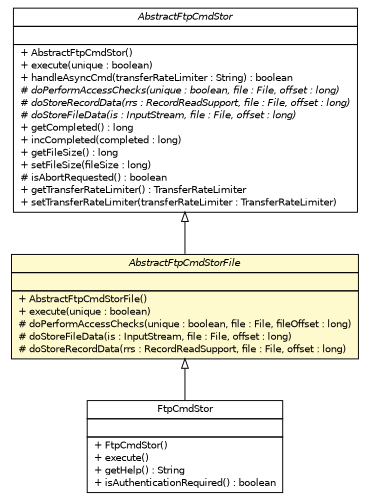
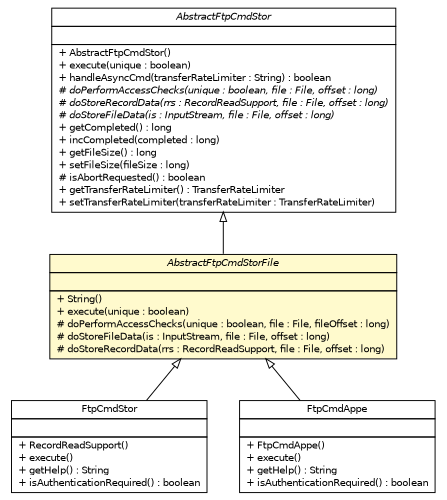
node "AbstractFtpCmdStorFile": text "+ AbstractFtpCmdStorFile()" -> "+ String()"
node "FtpCmdStor": text "+ FtpCmdStor()" -> "+ RecordReadSupport()"
node "FtpCmdAppe": added
